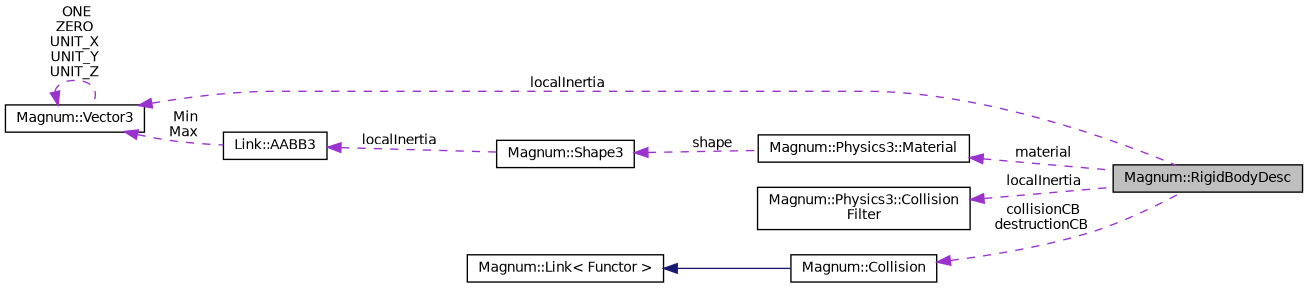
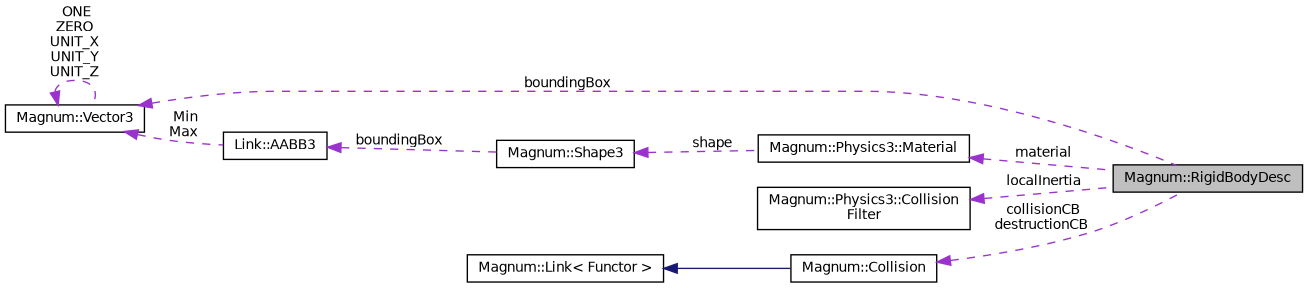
edge "Magnum::RigidBodyDesc" -> "Magnum::Vector3": label " localInertia" -> " boundingBox"
edge "Magnum::Shape3" -> "Link::AABB3": label " localInertia" -> " boundingBox"
